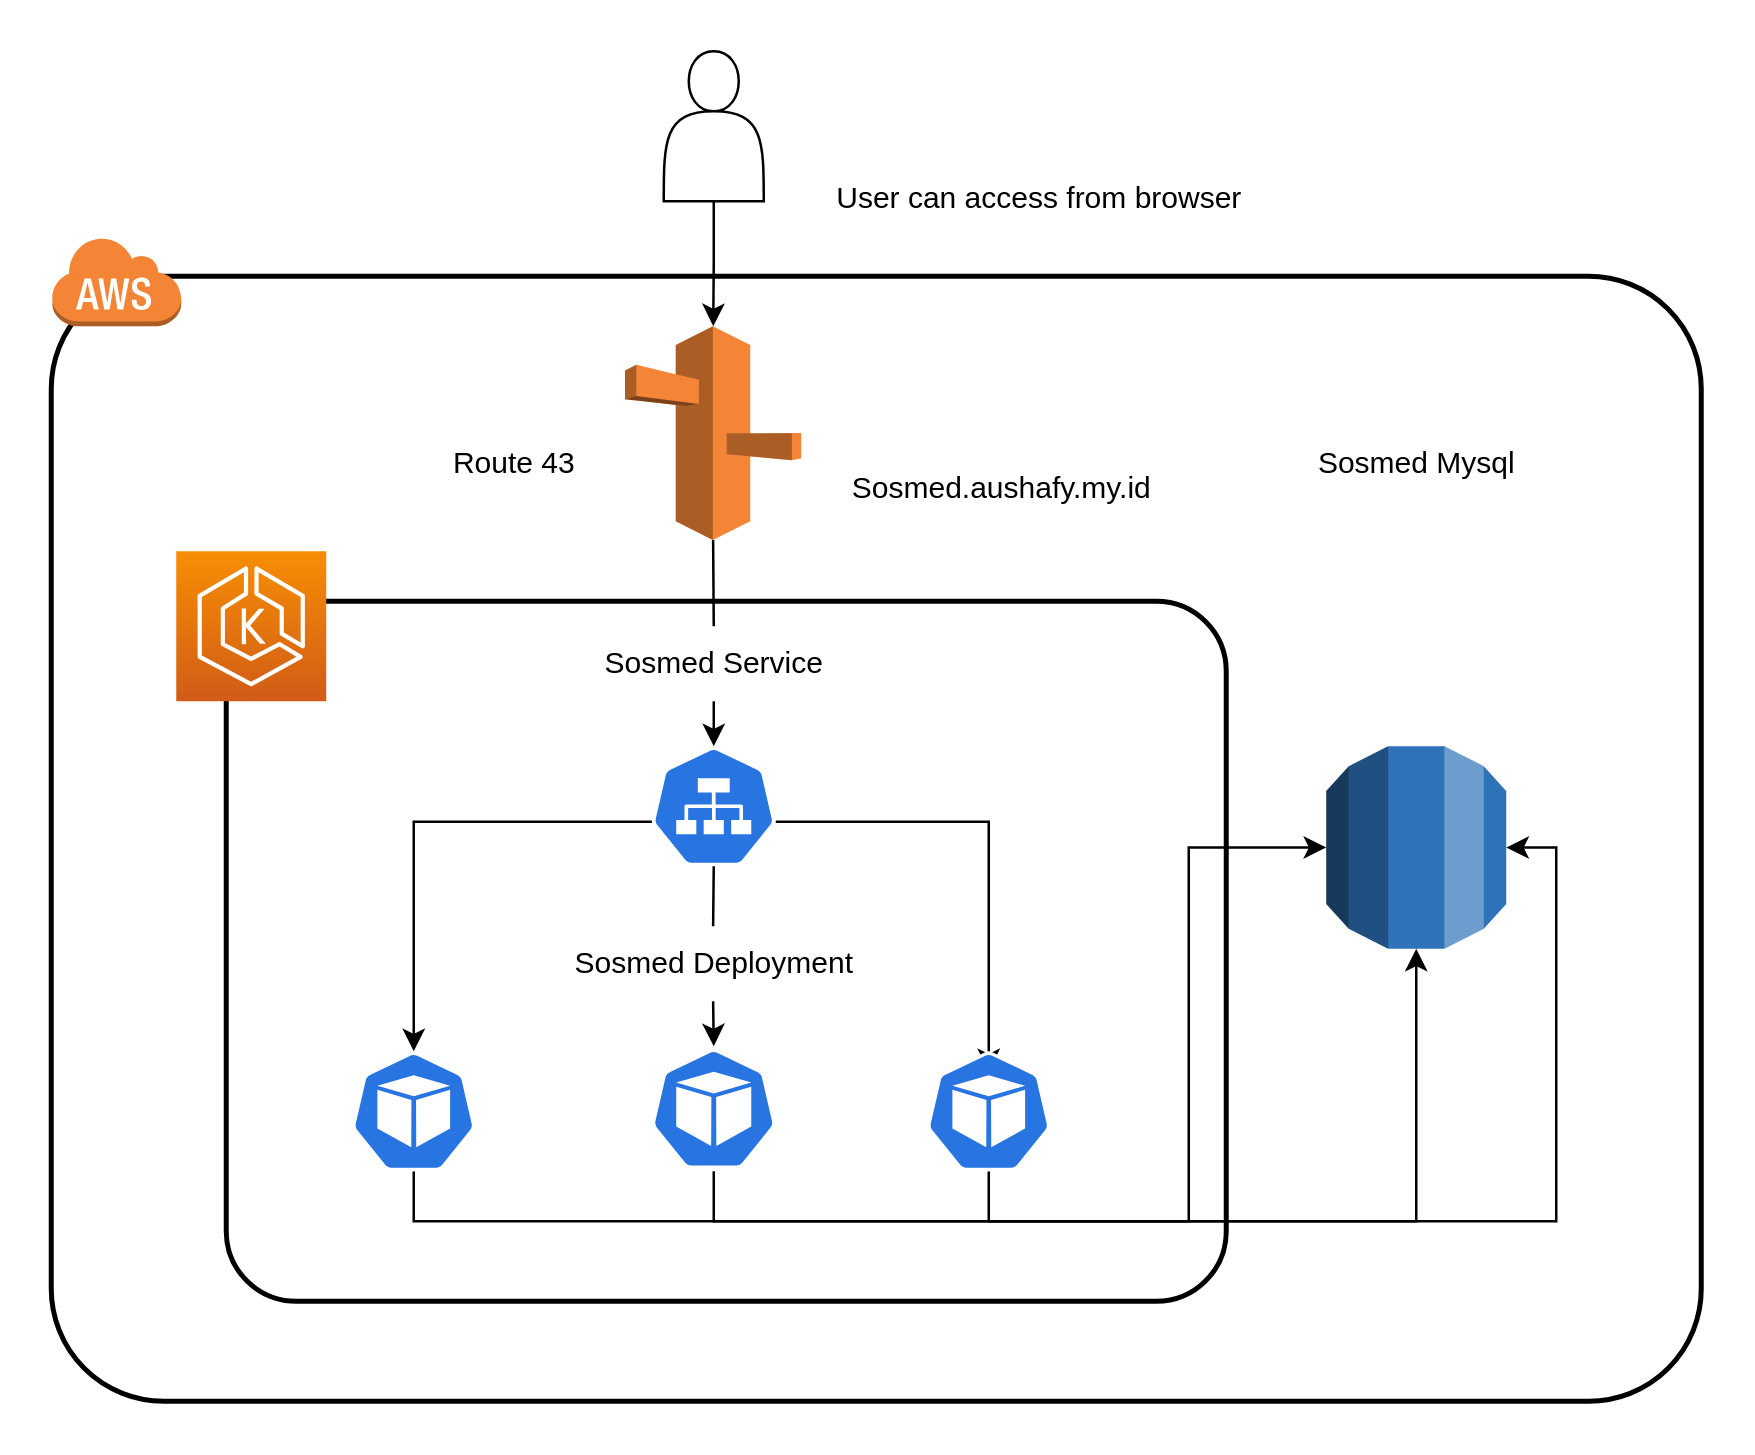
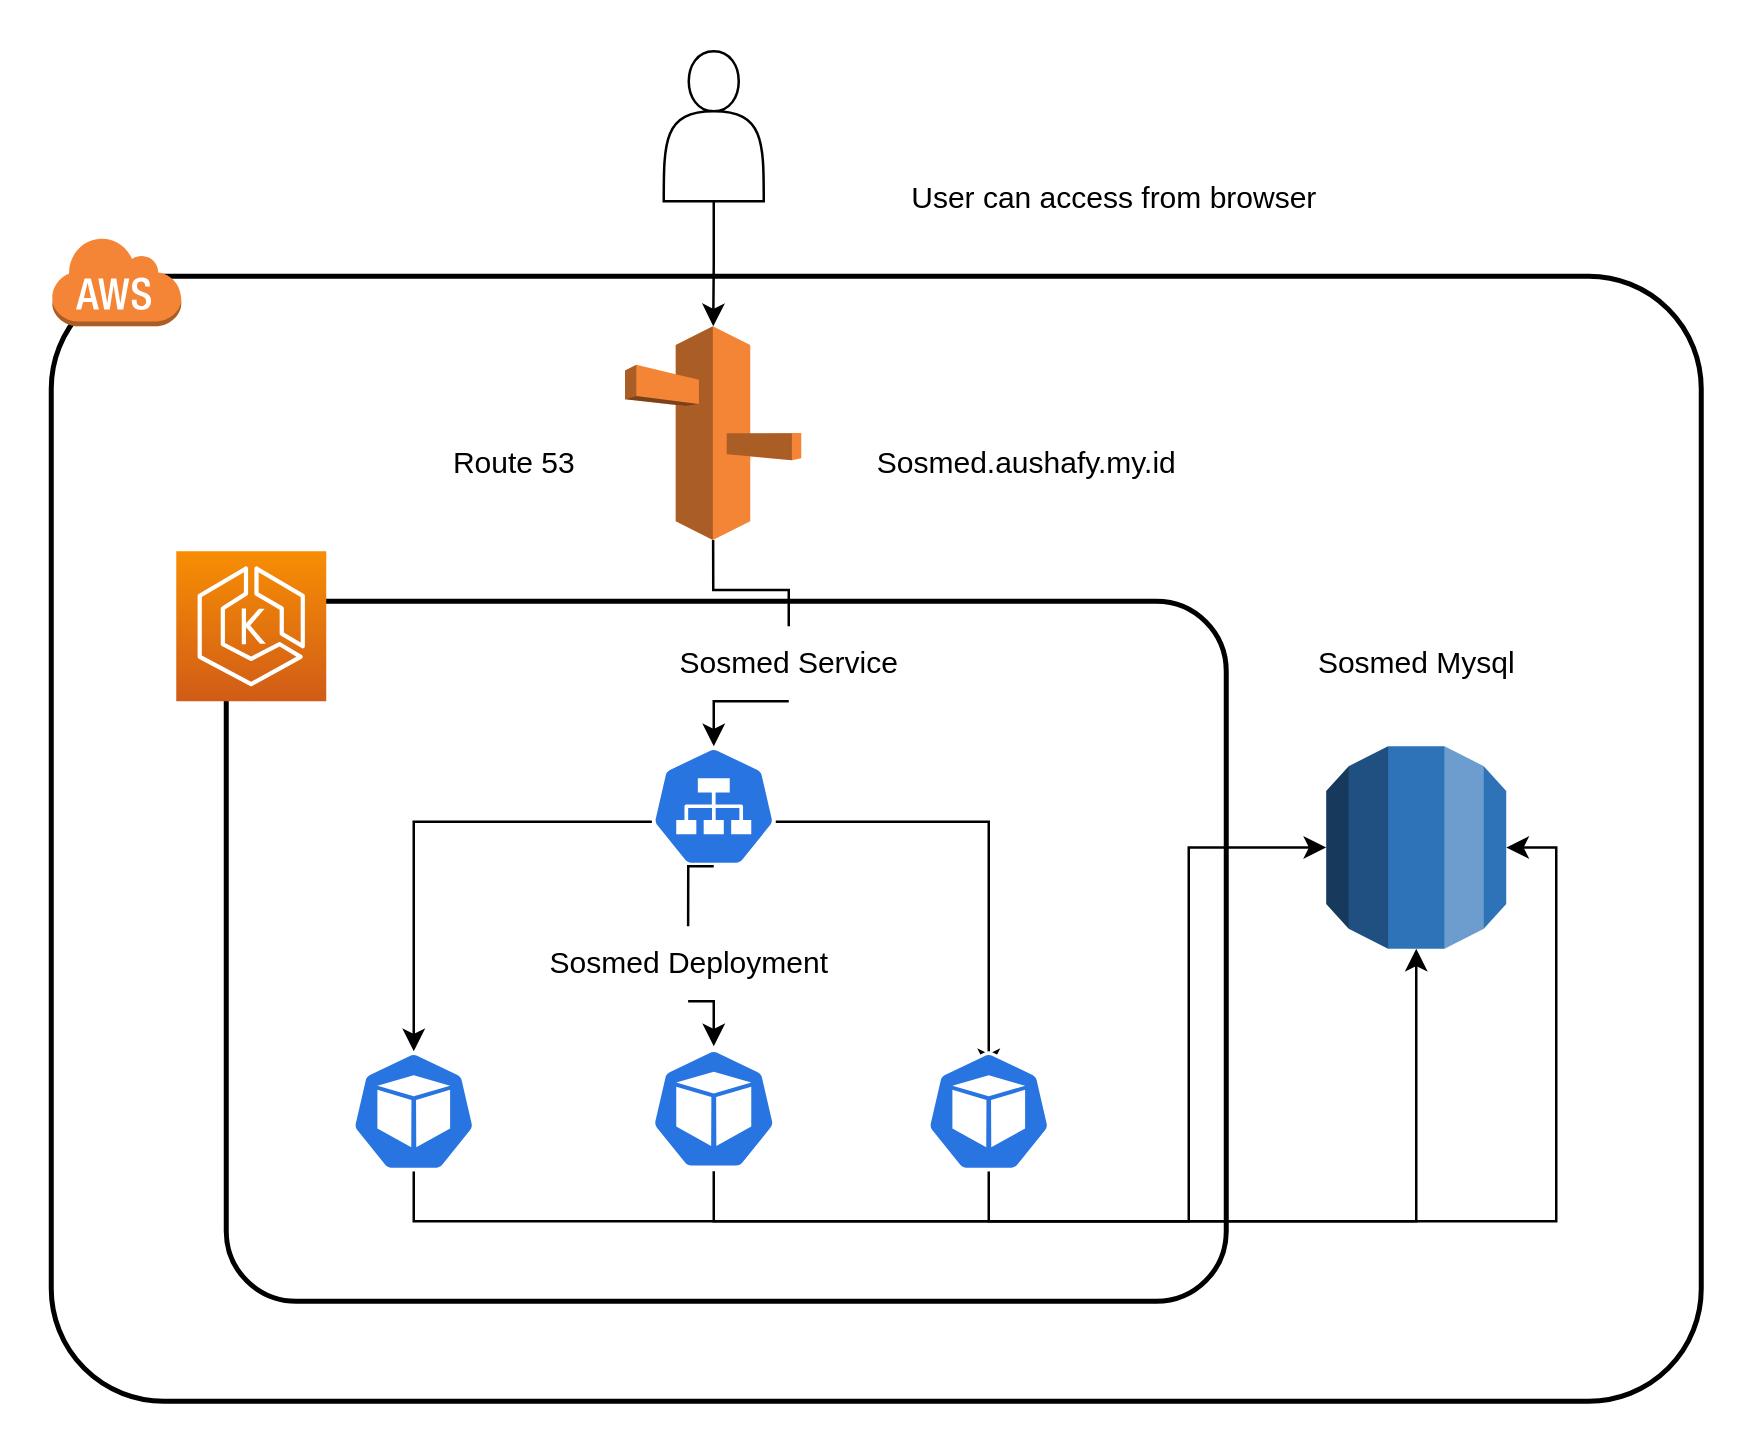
node "User can access from browser": moved (1039, 199) -> (1114, 199)
node "Route 43": label "Route 43" -> "Route 53"
node "Sosmed Mysql": moved (1416, 464) -> (1416, 664)
node "Sosmed.aushafy.my.id": moved (1001, 489) -> (1026, 464)
node "Sosmed Service": moved (714, 664) -> (789, 664)
node "Sosmed Deployment": moved (713, 964) -> (688, 964)
